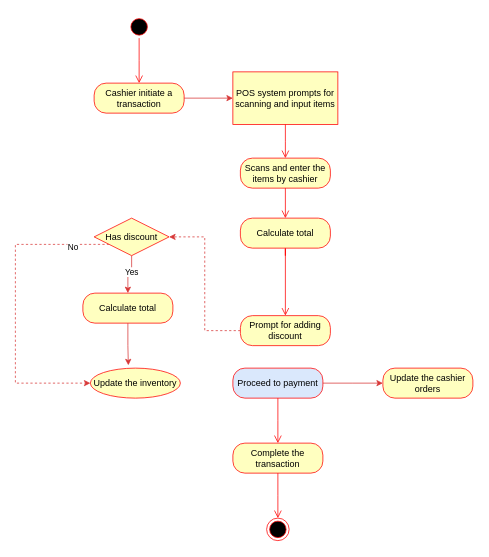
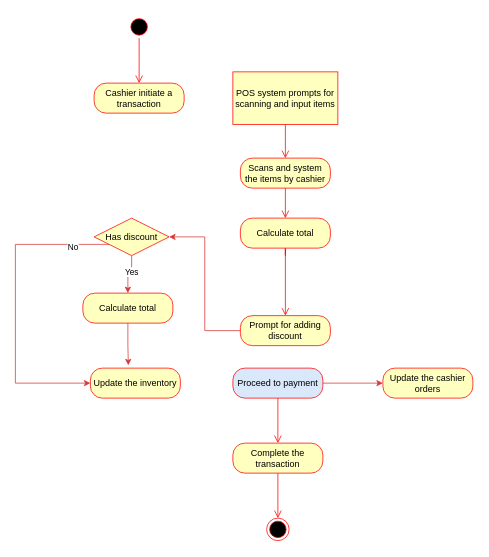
edge "Cashier initiate a transaction" -> "POS system prompts for scanning and input items": removed
node "Scans and enter the items by cashier": label "Scans and enter the items by cashier" -> "Scans and system the items by cashier"
edge "Prompt for adding discount" -> "Has discount": style dashed -> solid
edge "Has discount" -> "Update the inventory": style dashed -> solid
node "Update the inventory": shape ellipse -> rounded rectangle
